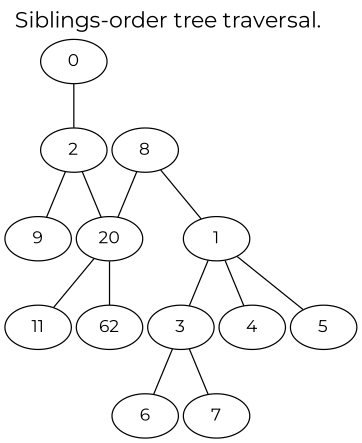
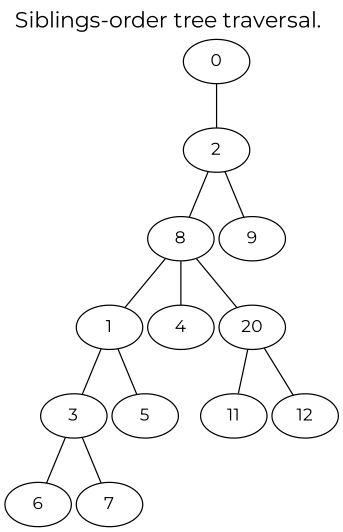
edge "2" -- "20": now "2" -- "8"
edge "1" -- "4": now "8" -- "4"
node "62": label "62" -> "12"
